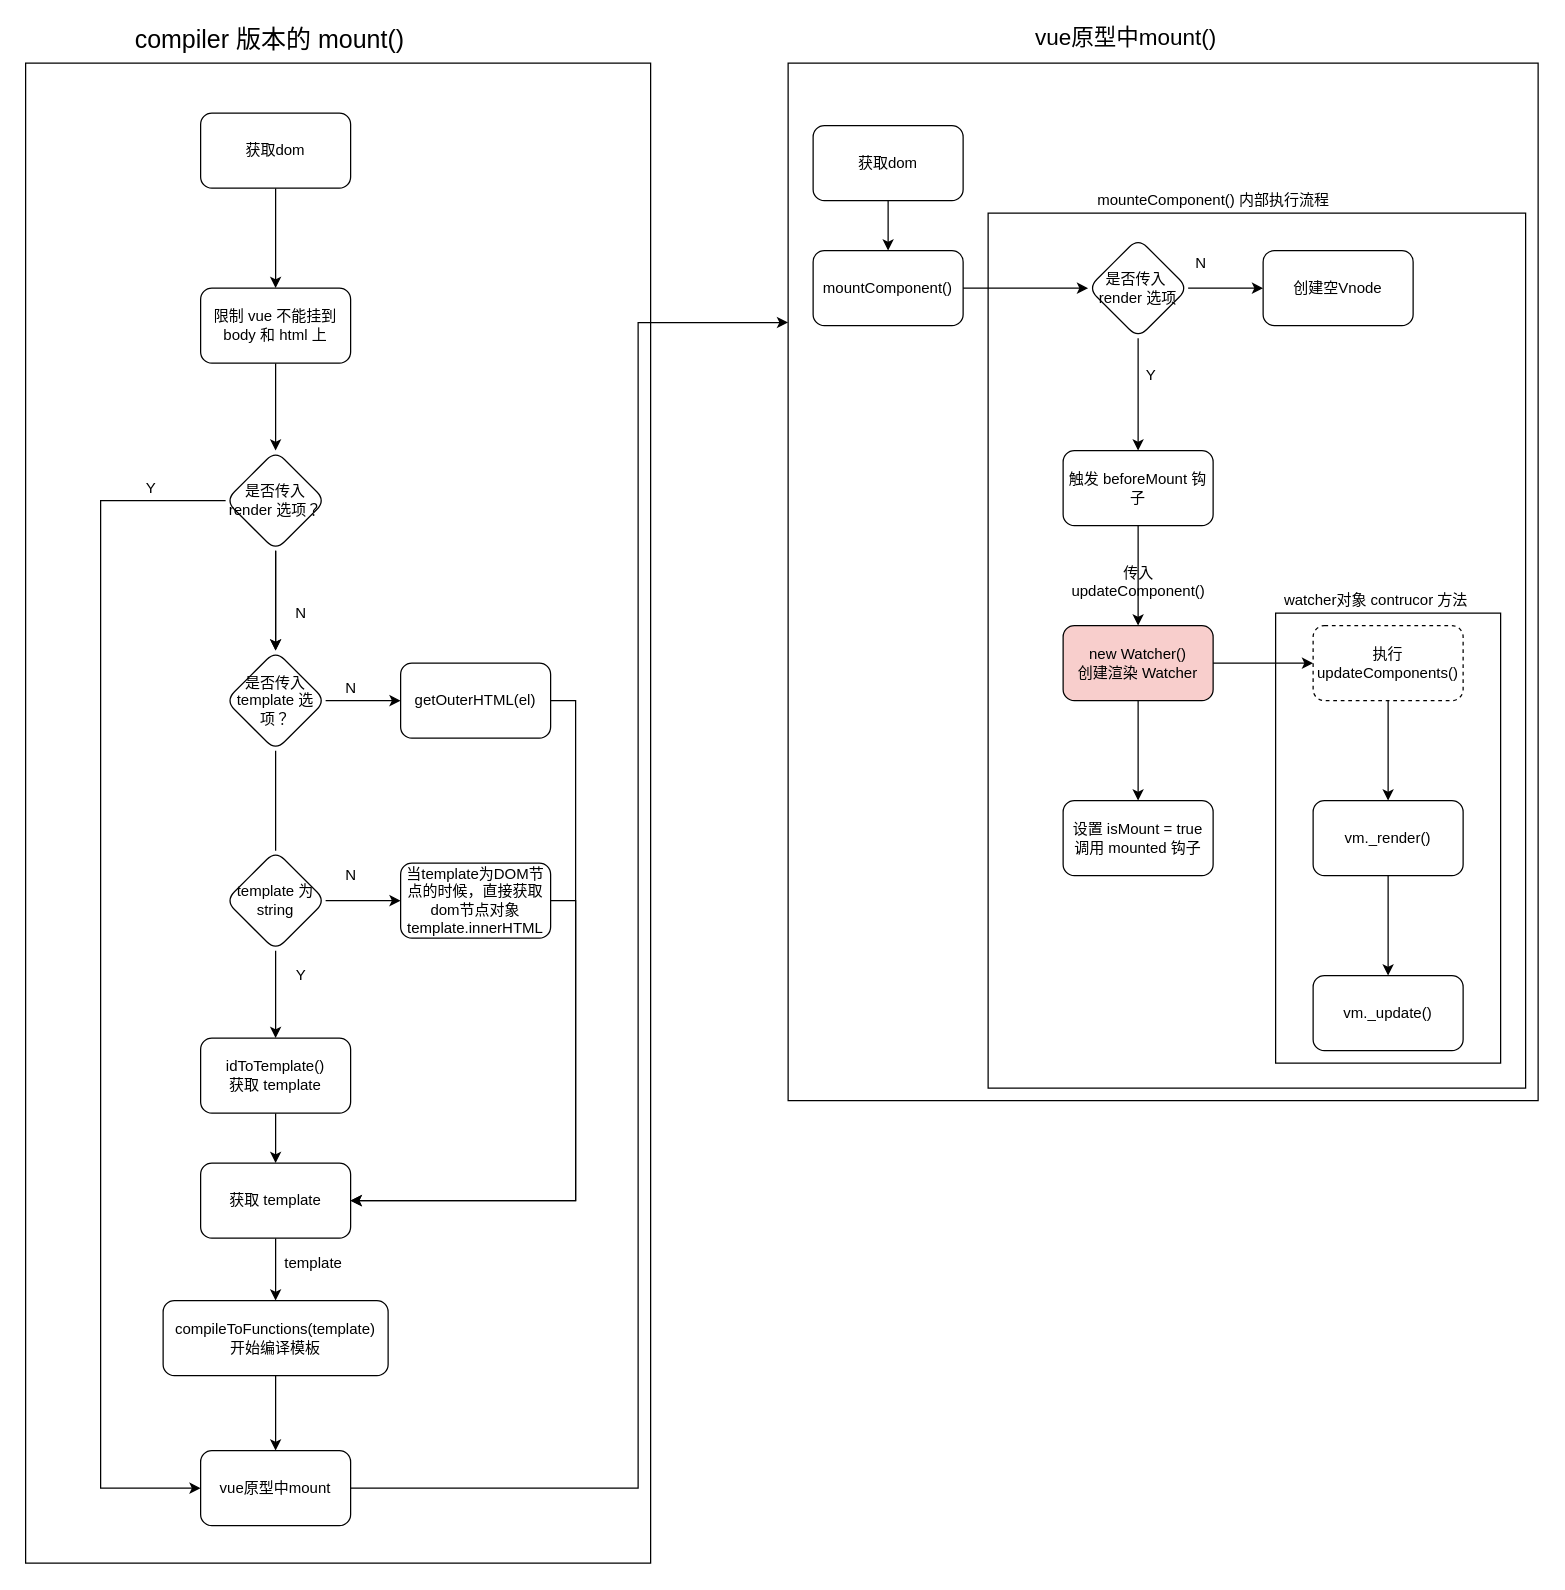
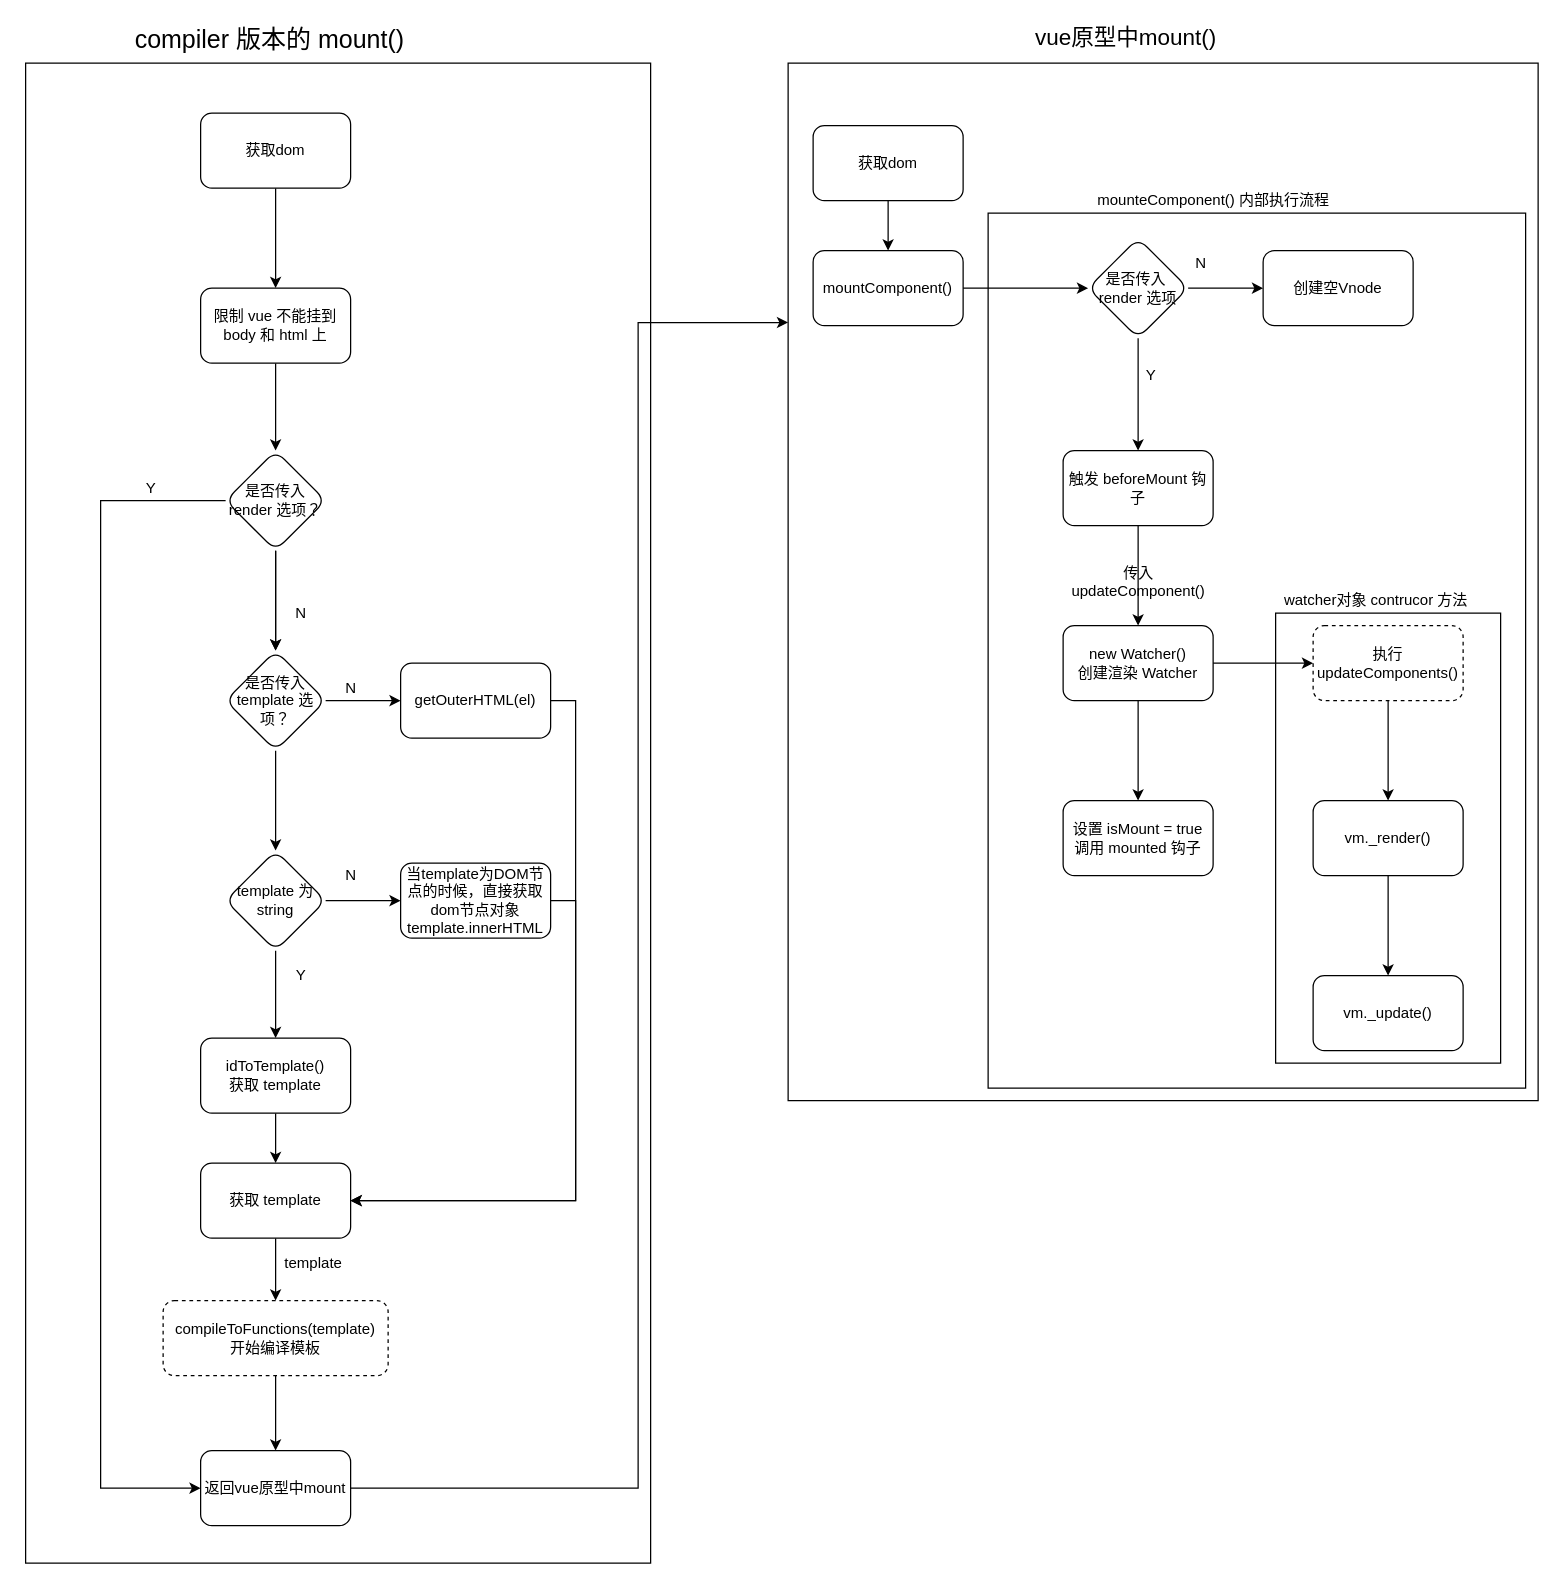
node "new Watcher() 创建渲染 Watcher": fillcolor #f8cecc -> #ffffff
edge "是否传入 template 选项？" -- "template 为 string": arrowhead none -> classic
node "compileToFunctions(template) 开始编译模板": style solid -> dashed
node "vue原型中mount": label "vue原型中mount" -> "返回vue原型中mount"
